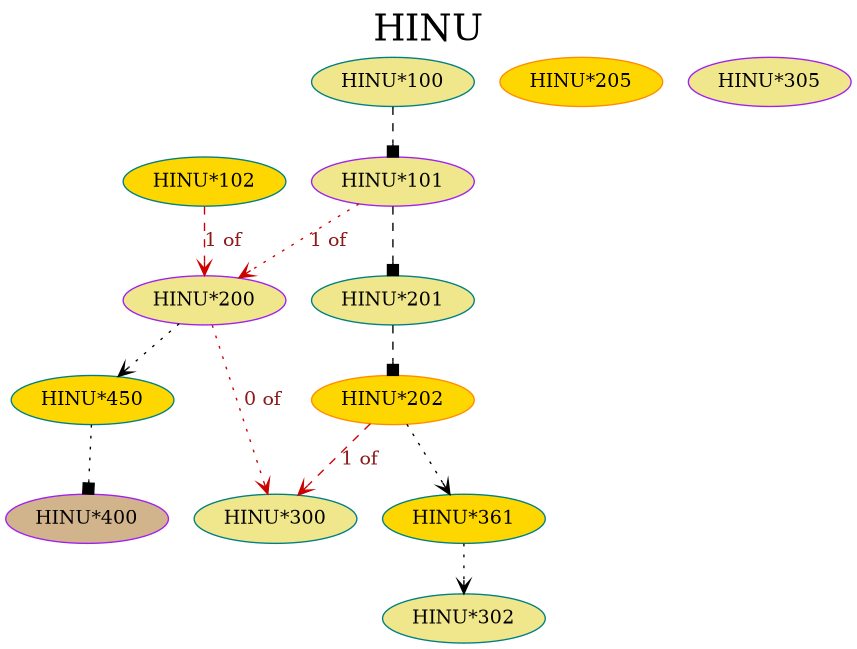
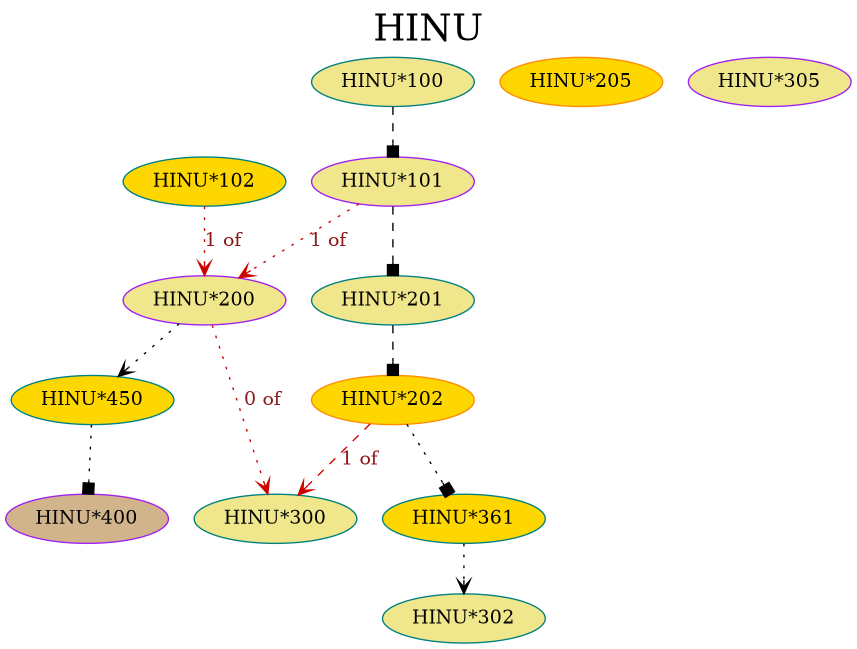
edge "HINU*102" -> "HINU*200": style dashed -> dotted
edge "HINU*202" -> "HINU*361": arrowhead vee -> box
